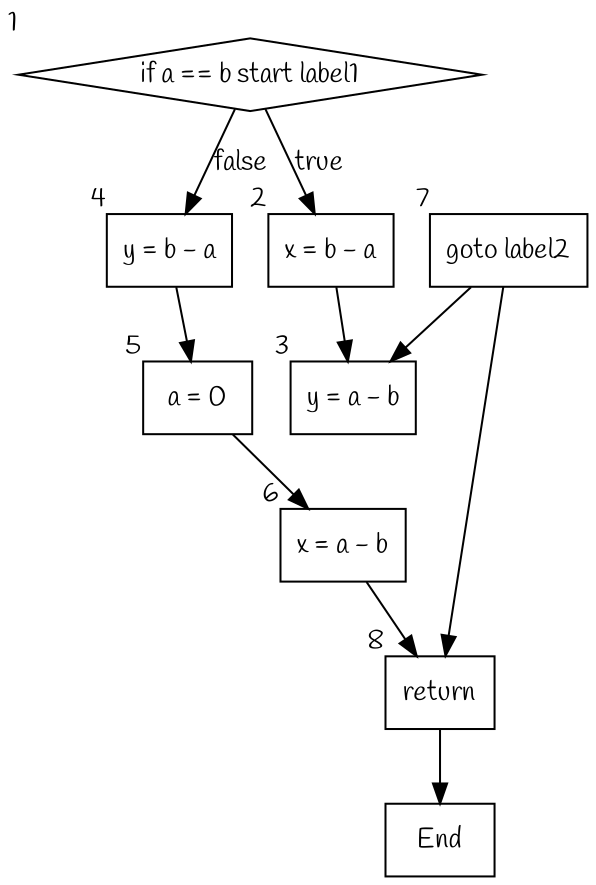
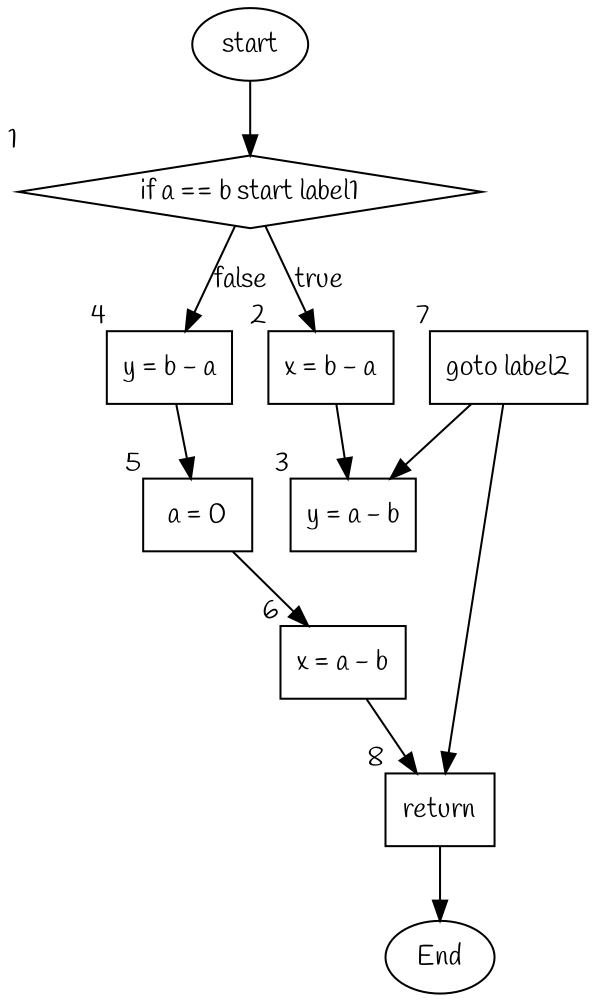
node "start": added
node "End": shape box -> ellipse
